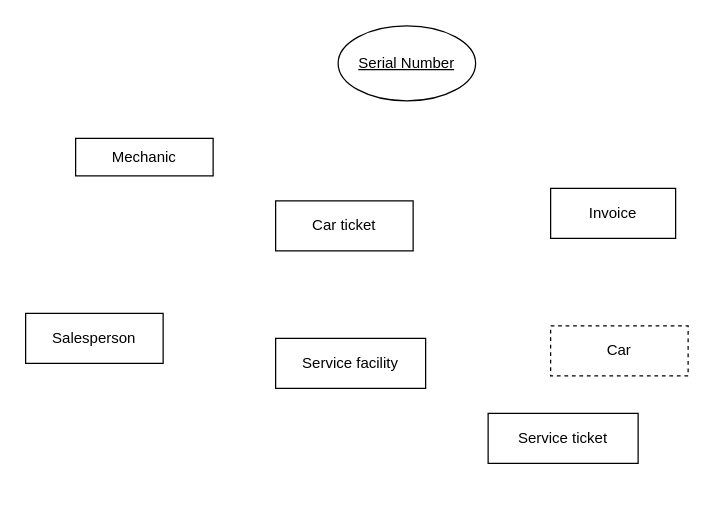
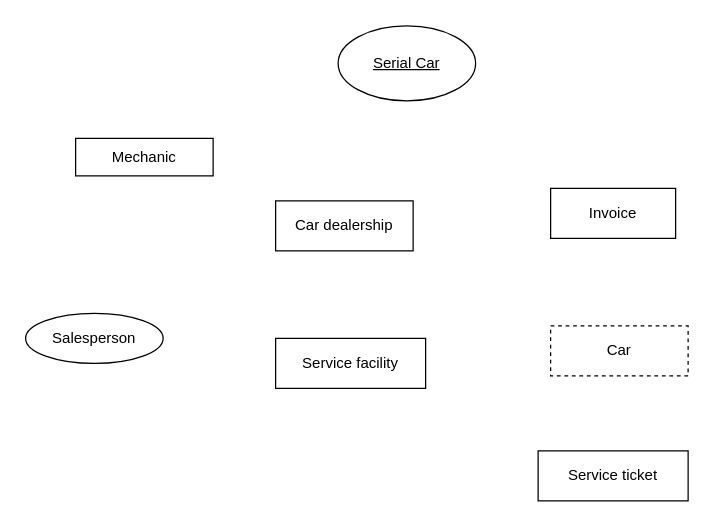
node "Serial Number": label "Serial Number" -> "Serial Car"
node "Car ticket": label "Car ticket" -> "Car dealership"
node "Salesperson": shape rectangle -> ellipse
node "Service ticket": moved (563, 438) -> (613, 476)
